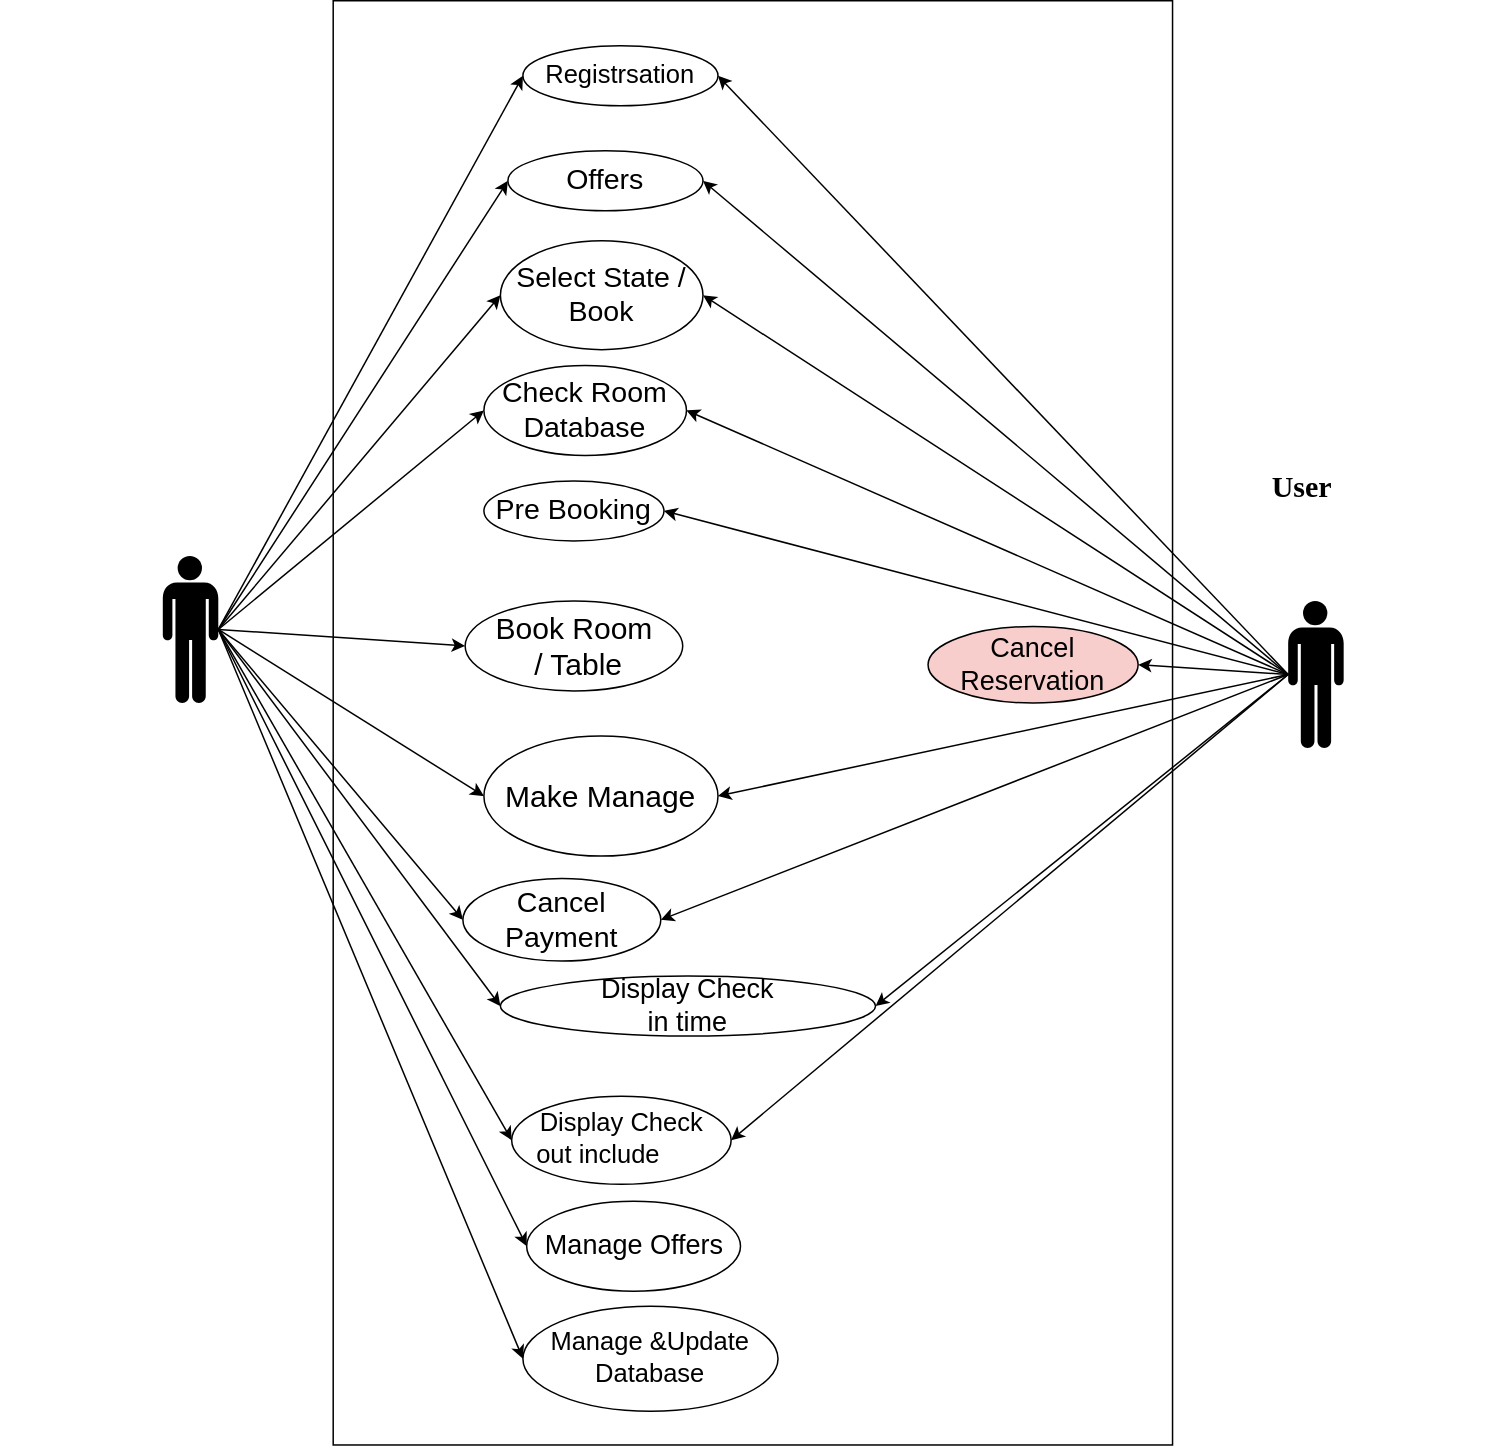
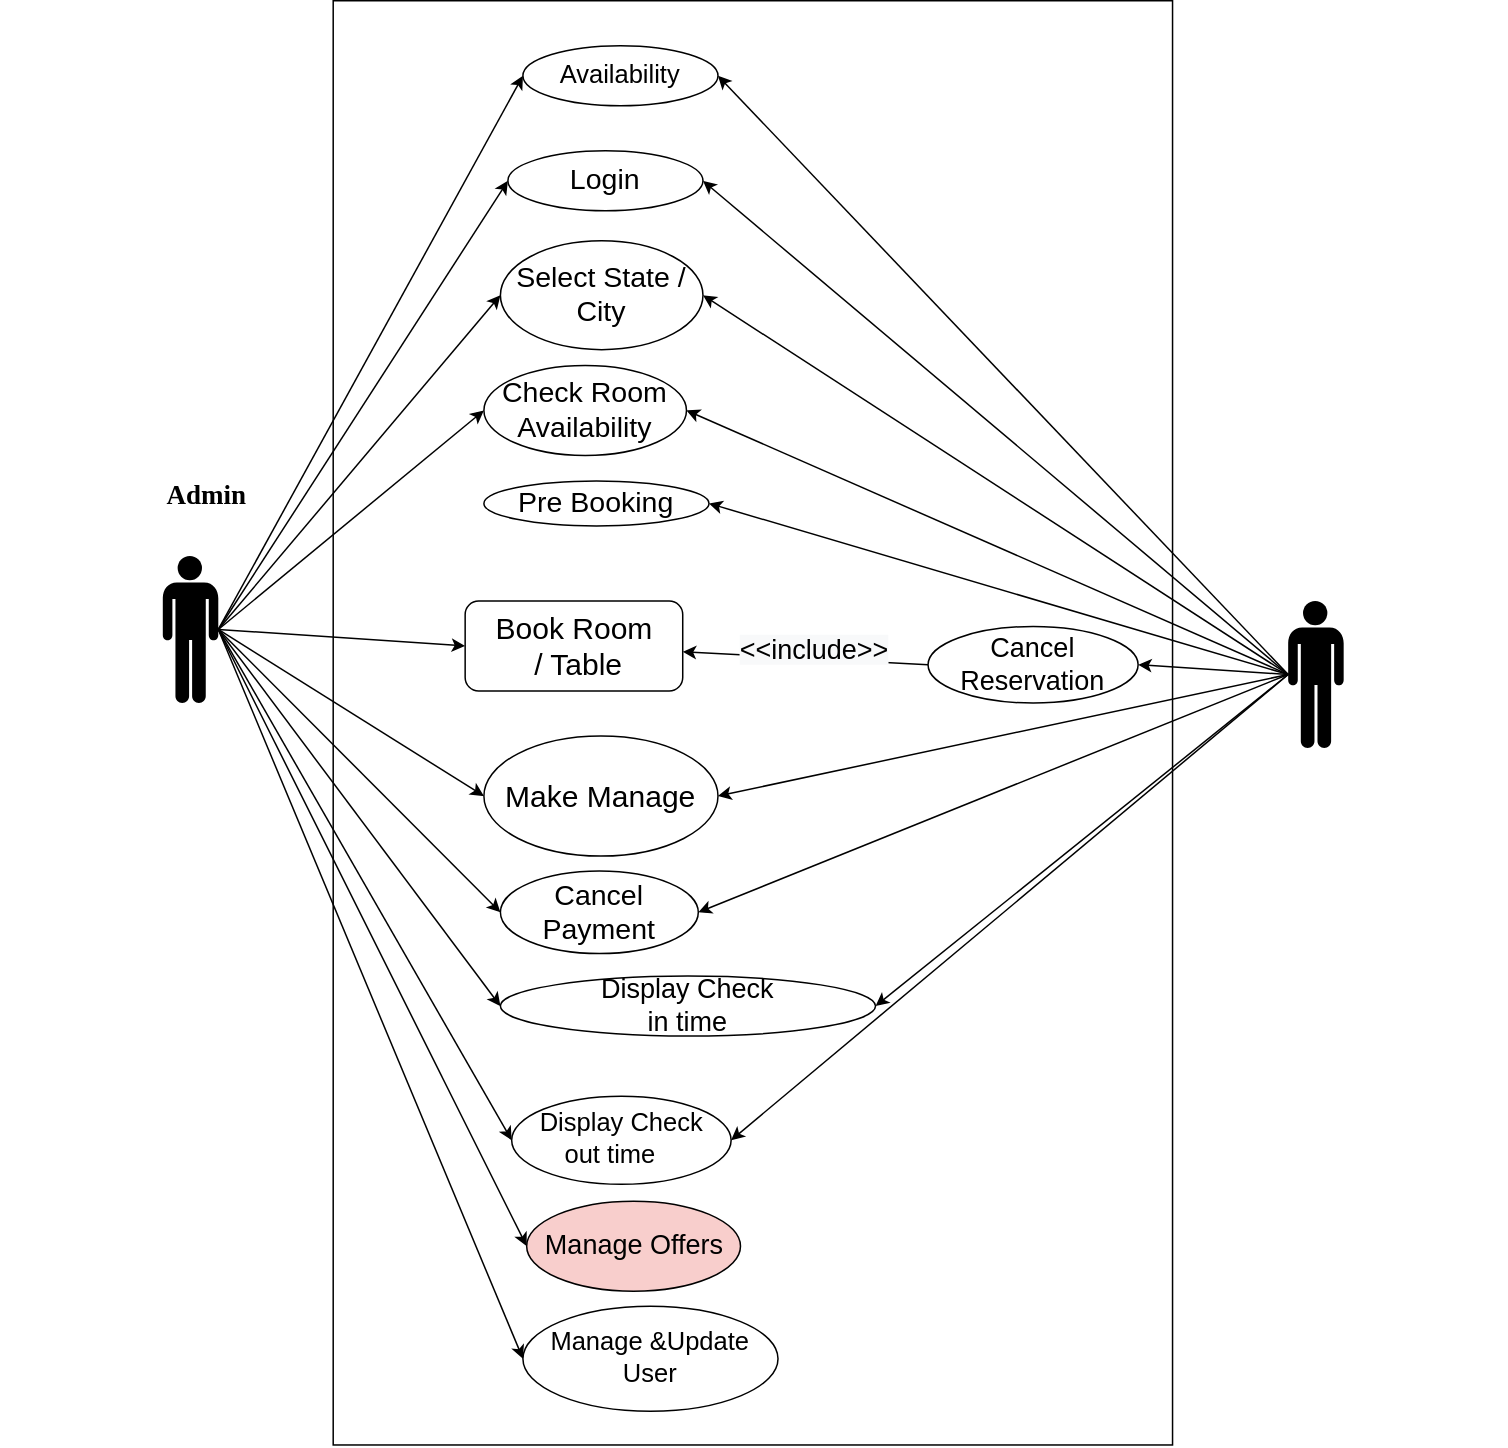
node "Registrsation": label "Registrsation" -> "Availability"
node "Offers": label "Offers" -> "Login"
node "Select State / Book": label "Select State / Book" -> "Select State / City"
node "Check Room Database": label "Check Room Database" -> "Check Room Availability"
node "User": removed
node "Admin": added
node "Pre Booking": size 180x60 -> 225x45
node "Book Room / Table": shape ellipse -> rounded rectangle
edge "Cancel Reservation" -> "Book Room / Table": added, label "<<include>>"
node "Cancel Reservation": fillcolor #f8cecc -> #ffffff
node "Cancel Payment": moved (562, 920) -> (599, 912)
node "Display Check out include": label "Display Check out include" -> "Display Check out time"
node "Manage Offers": fillcolor #ffffff -> #f8cecc
node "Manage &Update Database": label "Manage &Update Database" -> "Manage &Update User"
